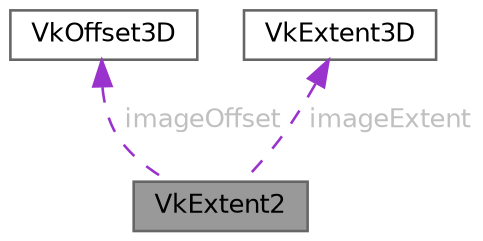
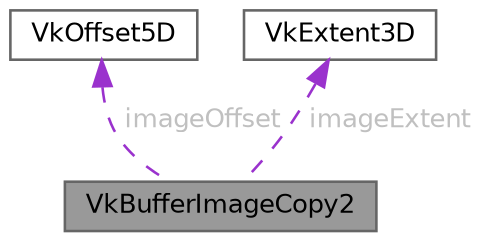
node "VkOffset3D": label "VkOffset3D" -> "VkOffset5D"
node "VkExtent2": label "VkExtent2" -> "VkBufferImageCopy2"
